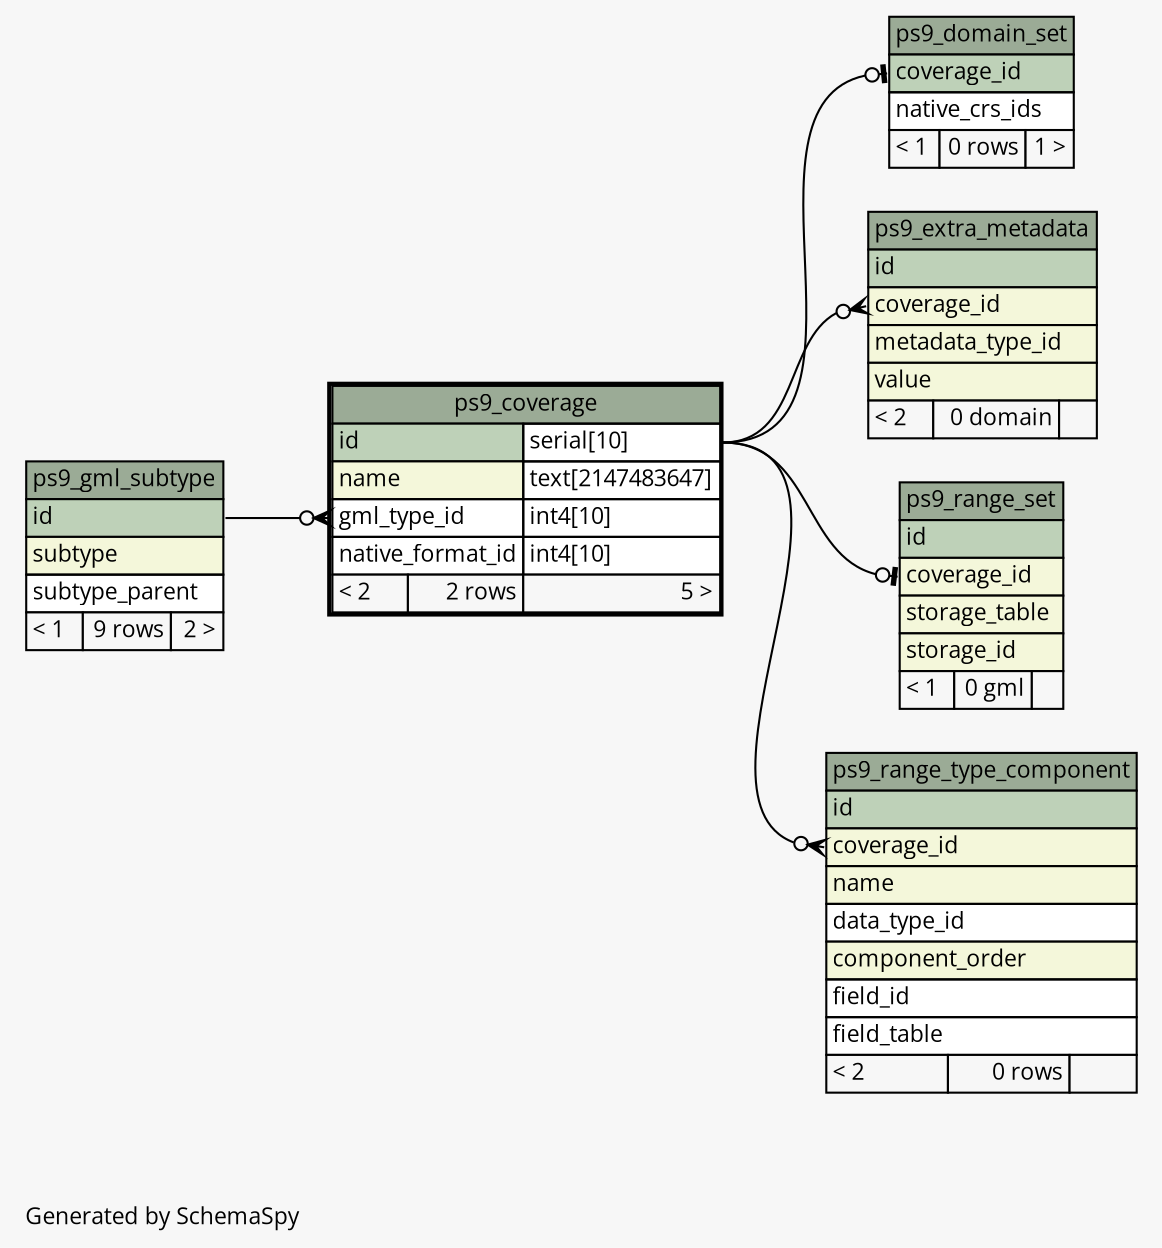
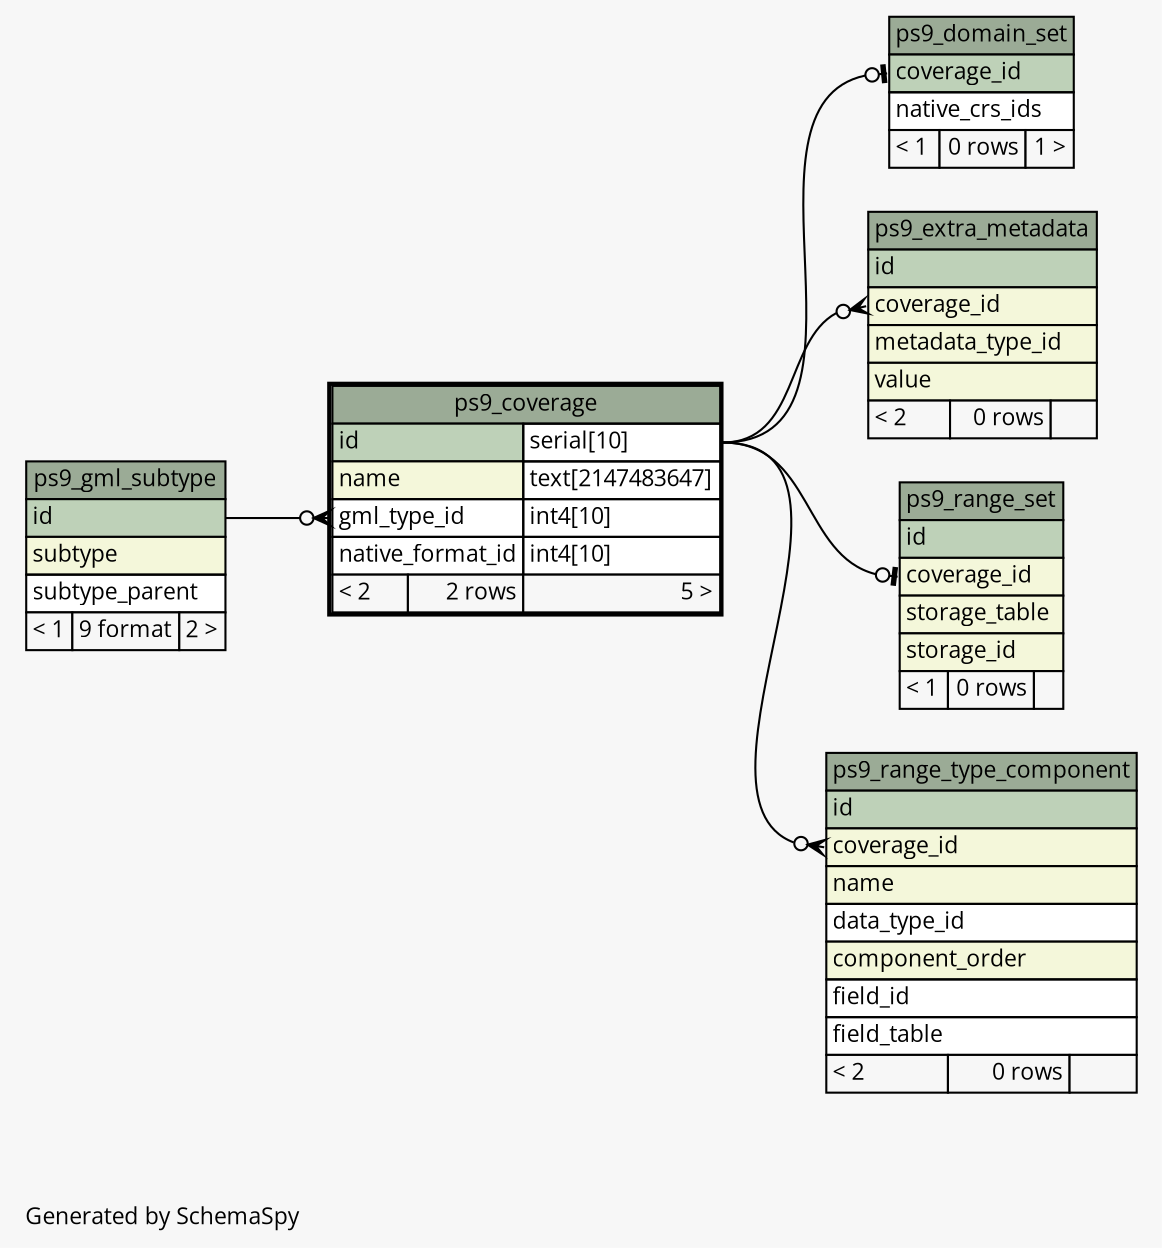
node "ps9_extra_metadata": text "0 domain" -> "0 rows"
node "ps9_gml_subtype": text "9 rows" -> "9 format"
node "ps9_range_set": text "0 gml" -> "0 rows"
